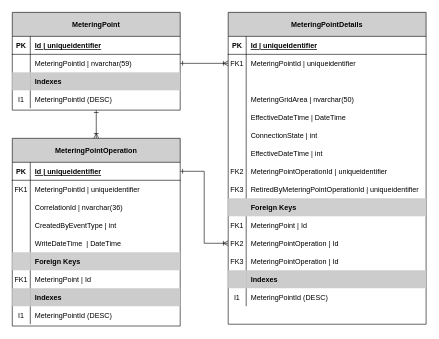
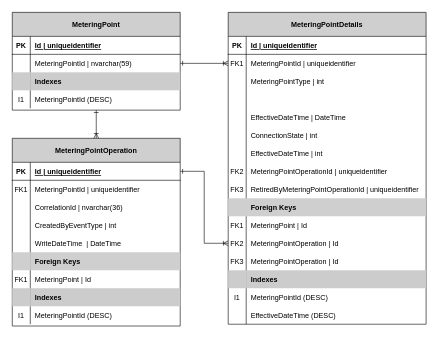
node "MeteringPointType | int": added
node "MeteringGridArea | nvarchar(50)": removed
node "EffectiveDateTime (DESC)": added
